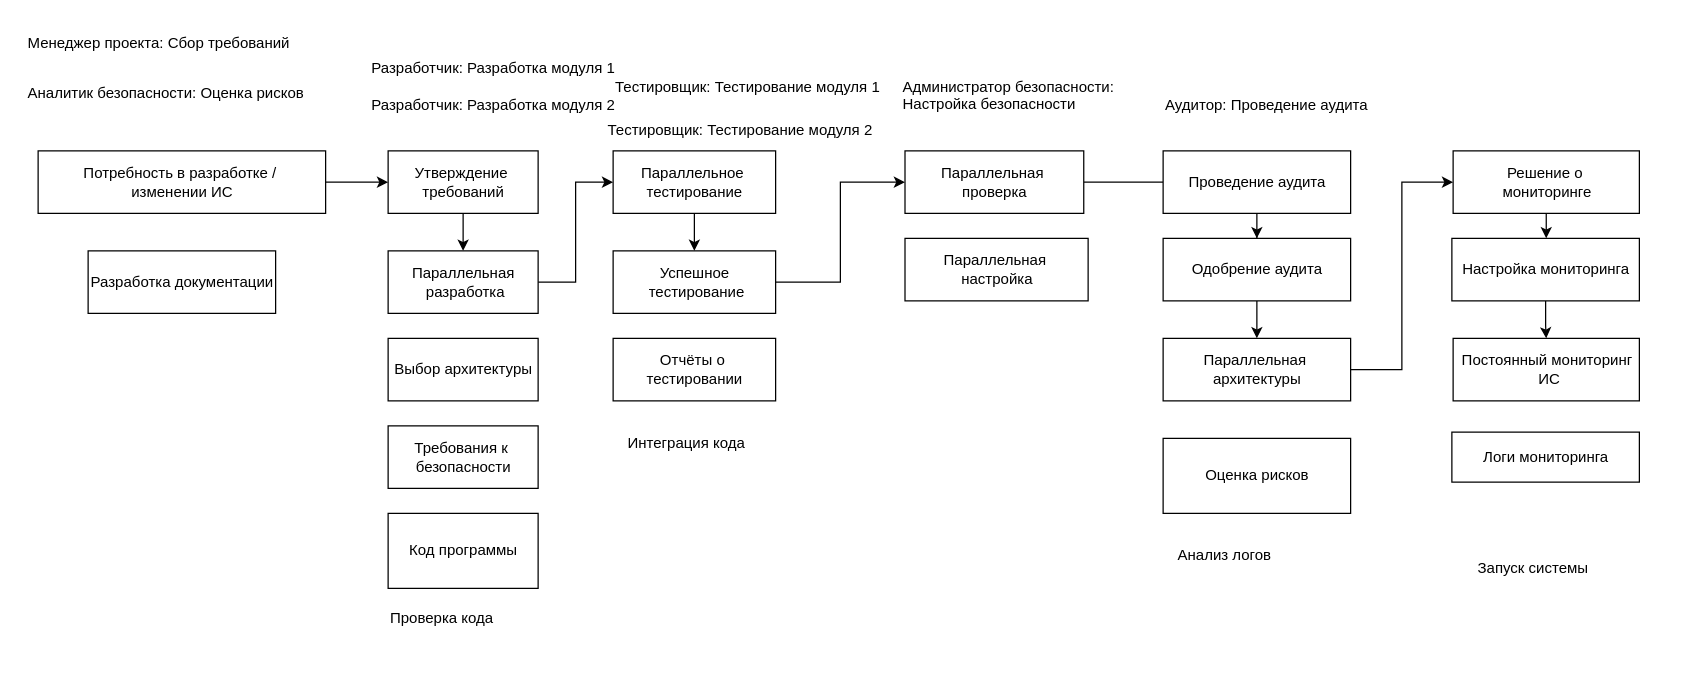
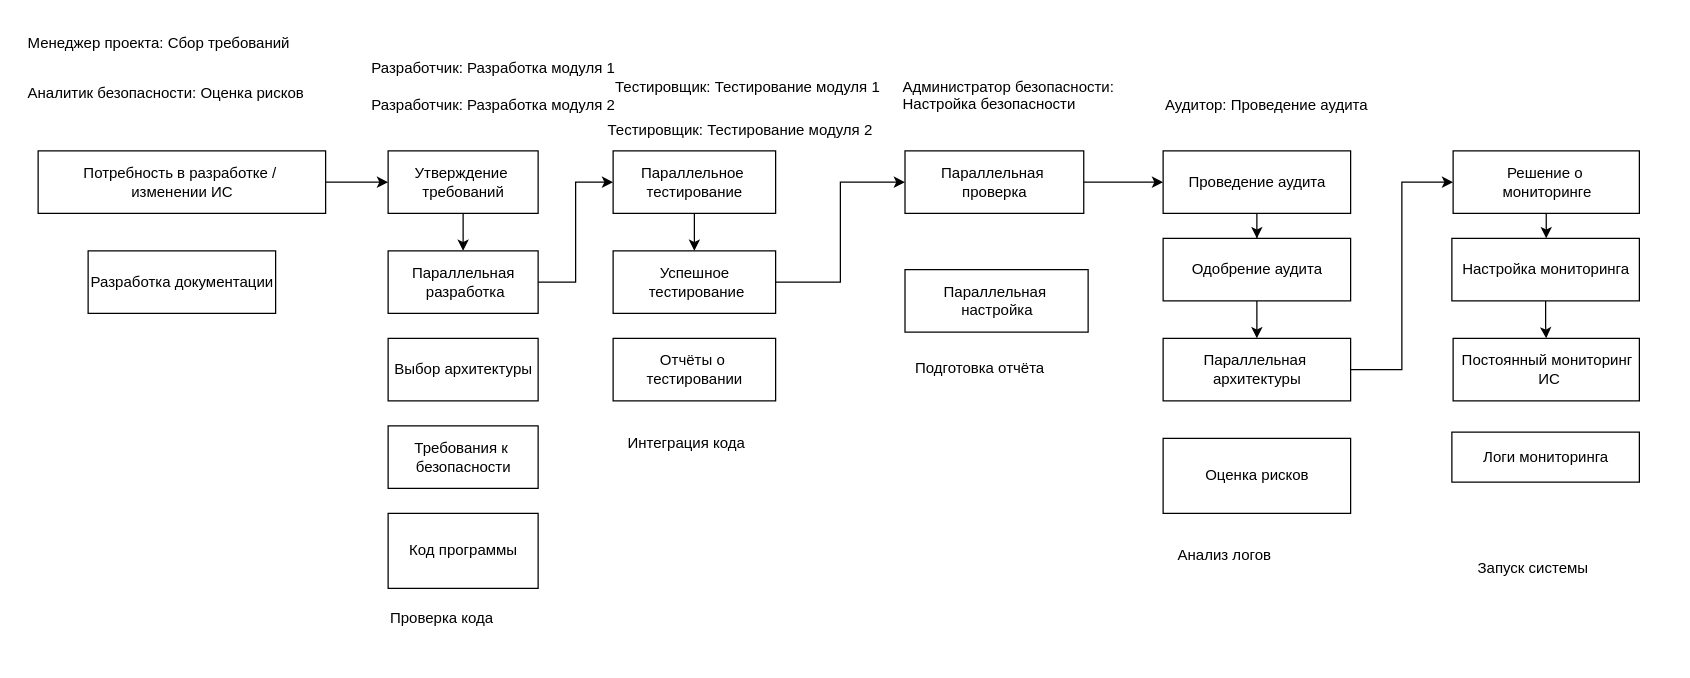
edge "Параллельная проверка" -- "Проведение аудита": arrowhead none -> classic
node "Параллельная настройка": moved (997, 269) -> (997, 301)
node "Подготовка отчёта": added
